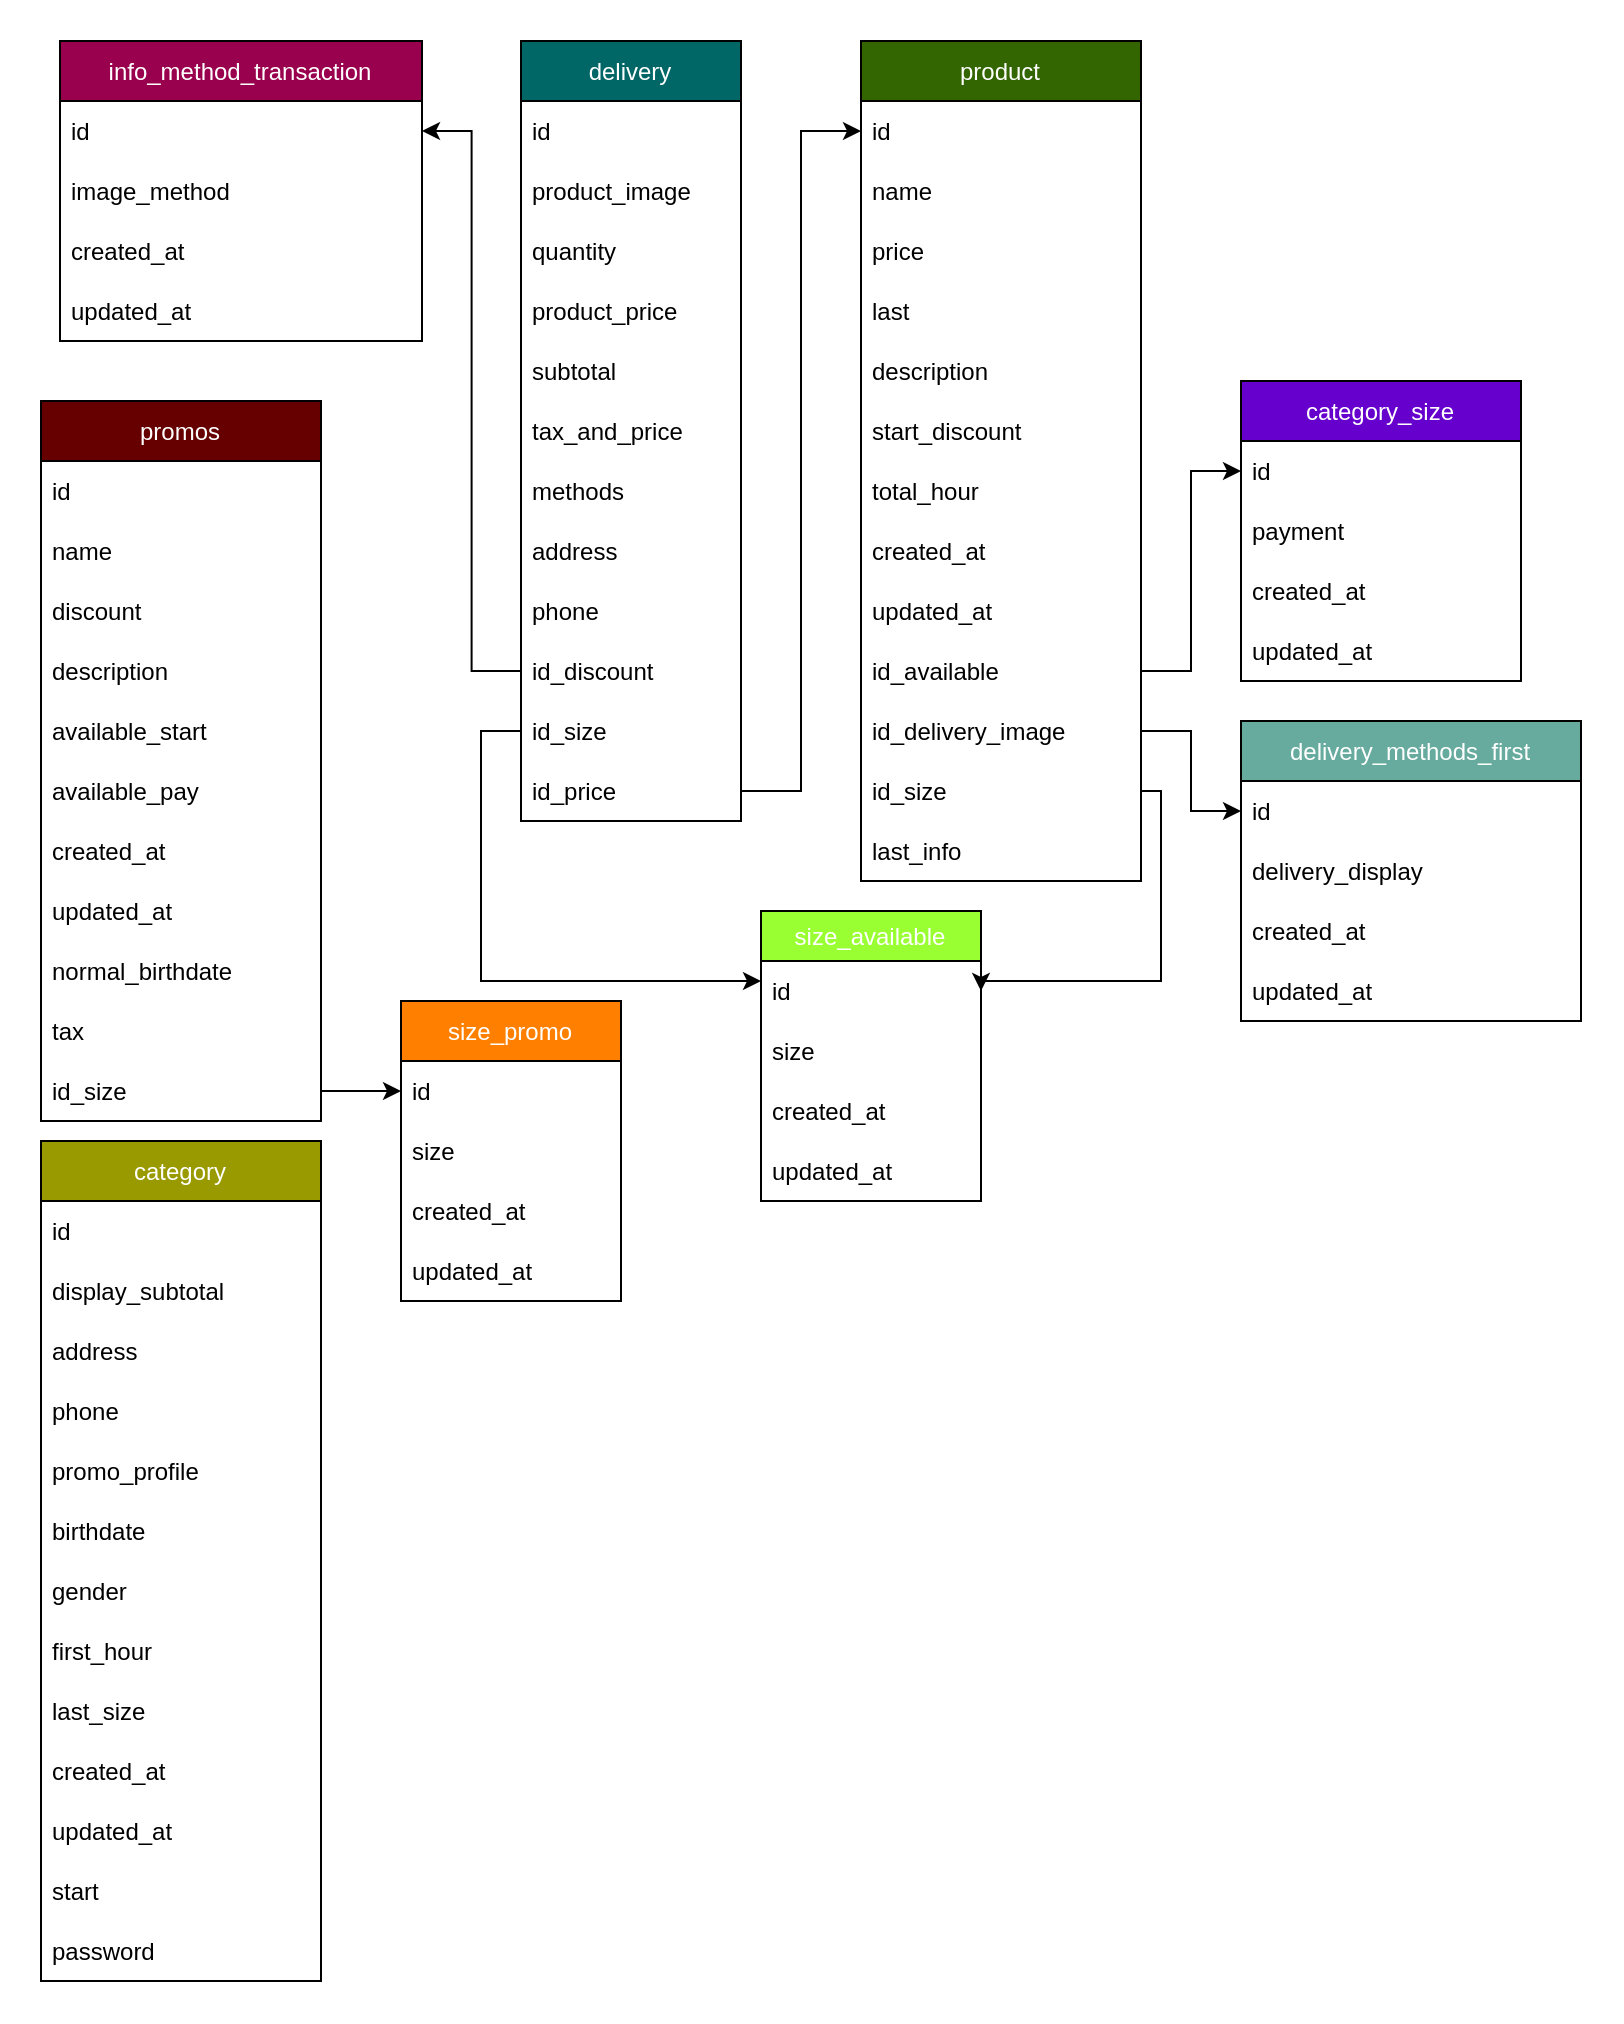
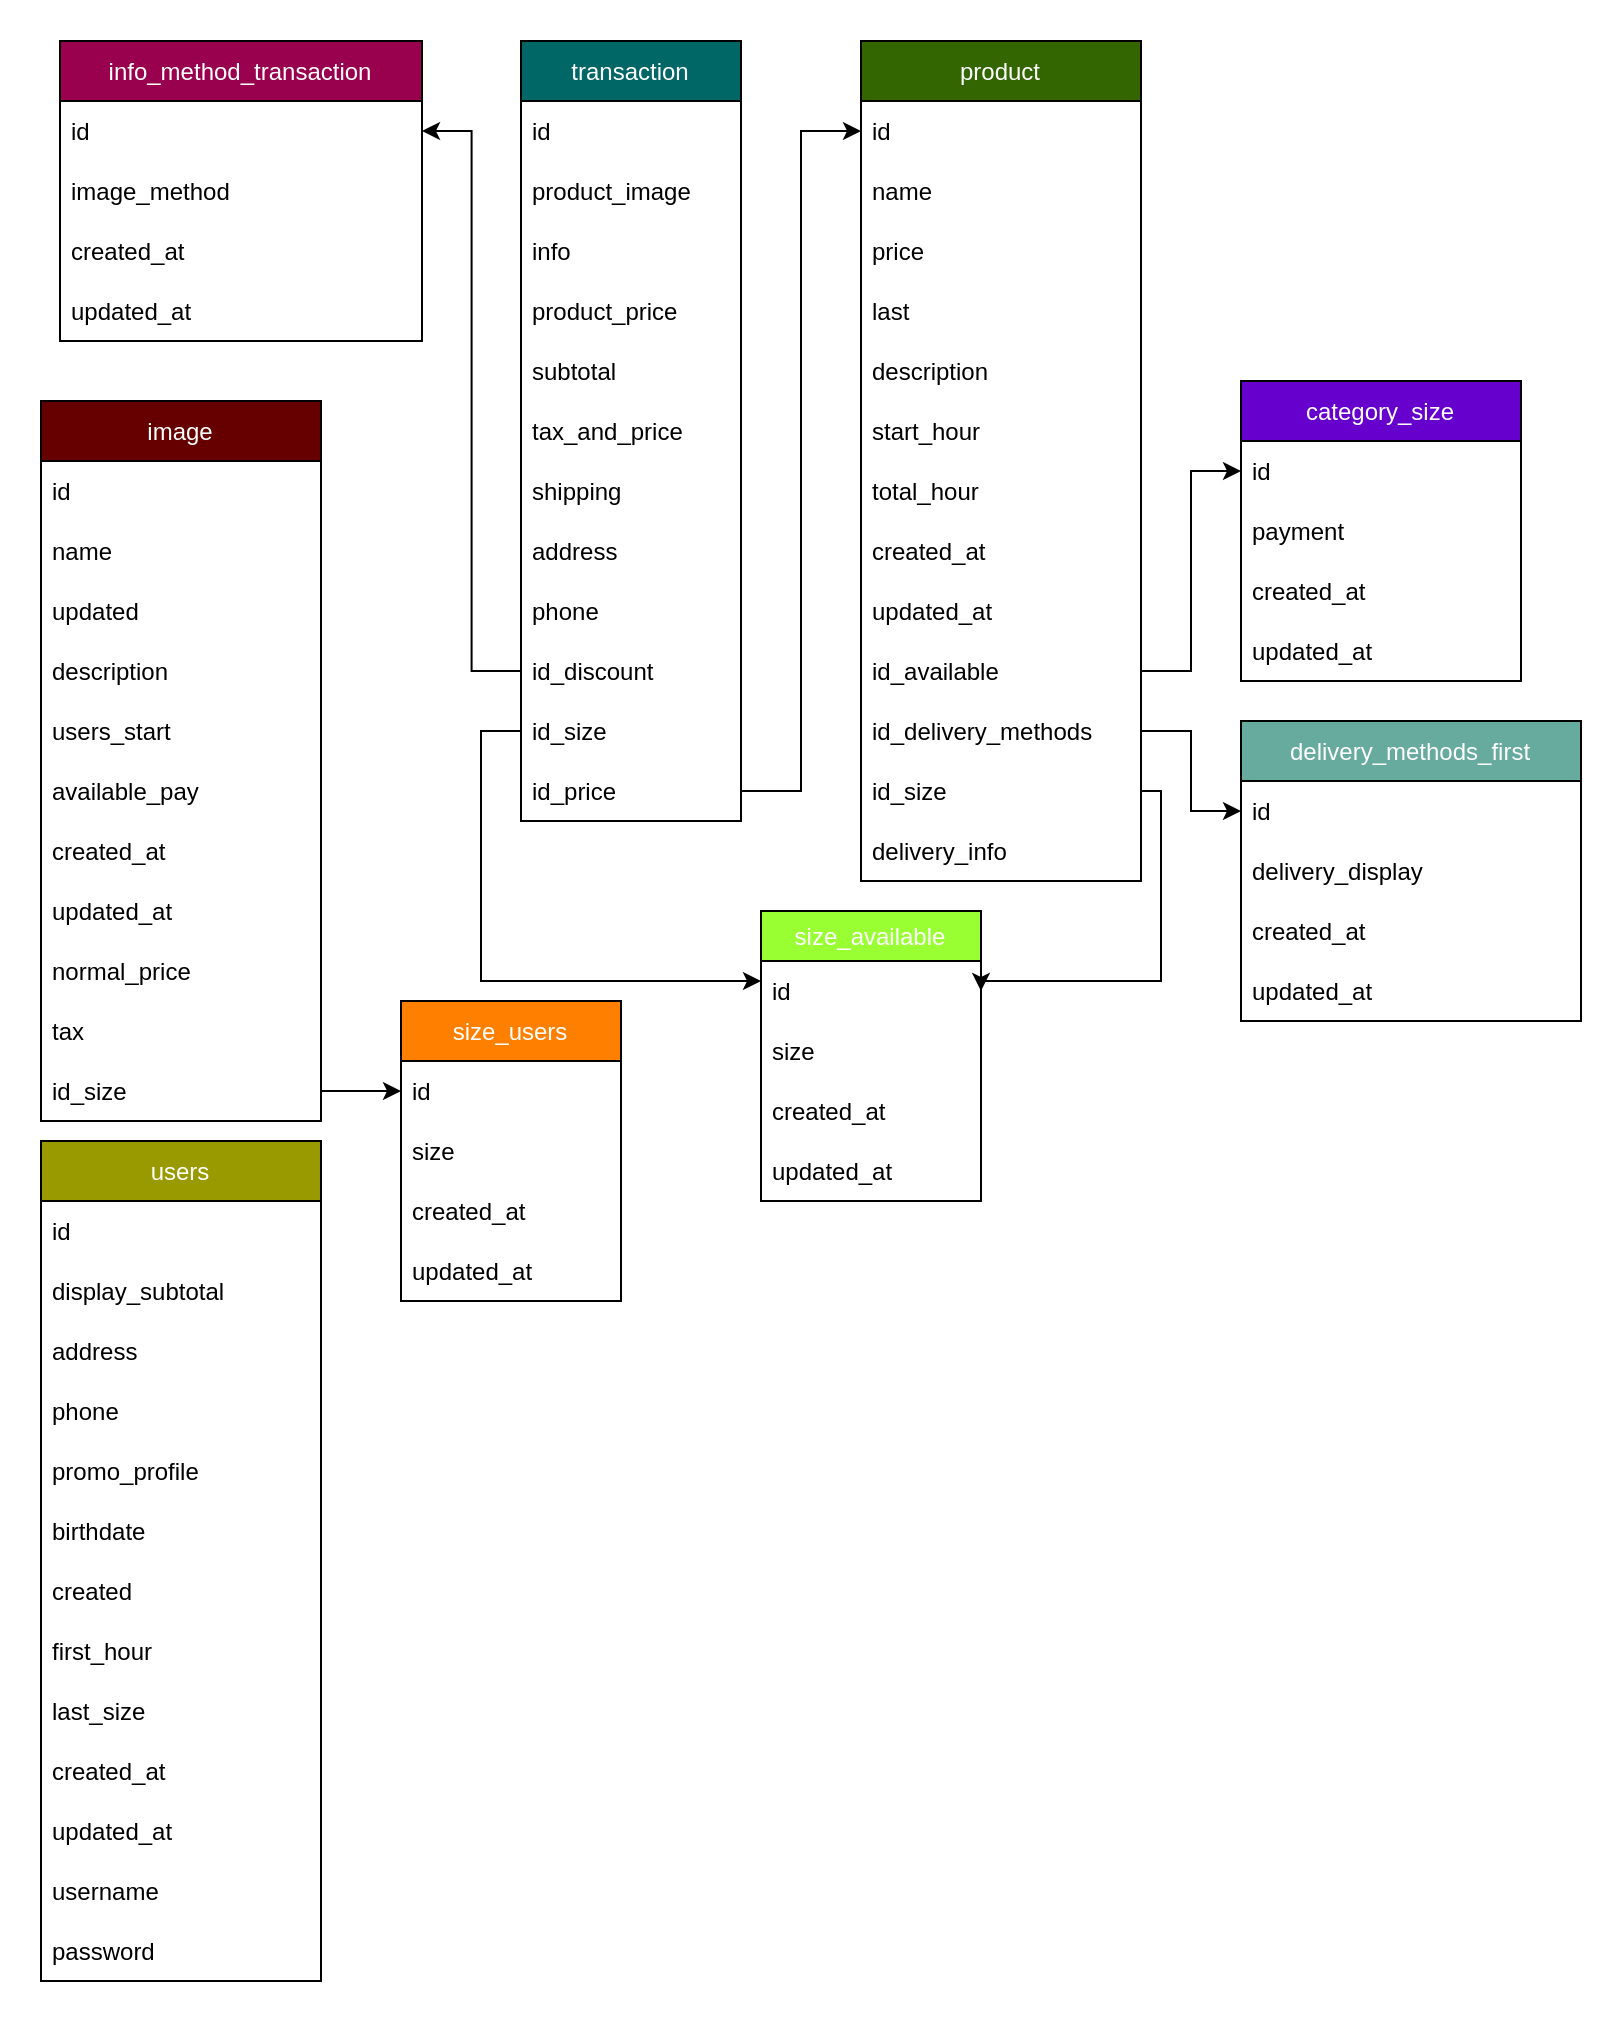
node "delivery": label "delivery" -> "transaction"
node "quantity": label "quantity" -> "info"
node "promos": label "promos" -> "image"
node "start_discount": label "start_discount" -> "start_hour"
node "methods": label "methods" -> "shipping"
node "discount": label "discount" -> "updated"
node "available_start": label "available_start" -> "users_start"
node "id_delivery_image": label "id_delivery_image" -> "id_delivery_methods"
node "last_info": label "last_info" -> "delivery_info"
node "normal_birthdate": label "normal_birthdate" -> "normal_price"
node "size_promo": label "size_promo" -> "size_users"
node "category": label "category" -> "users"
node "gender": label "gender" -> "created"
node "start": label "start" -> "username"
